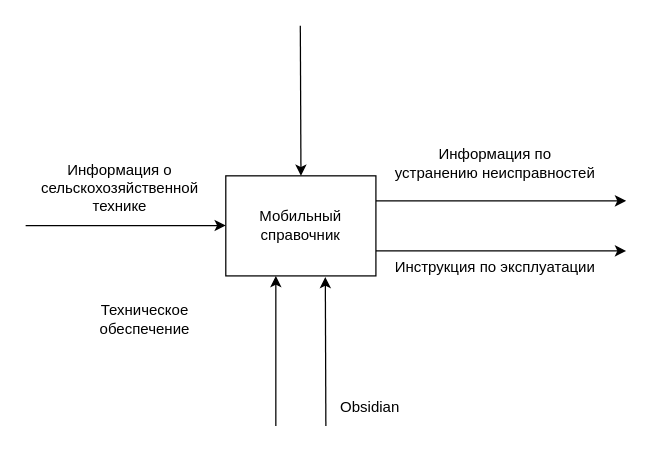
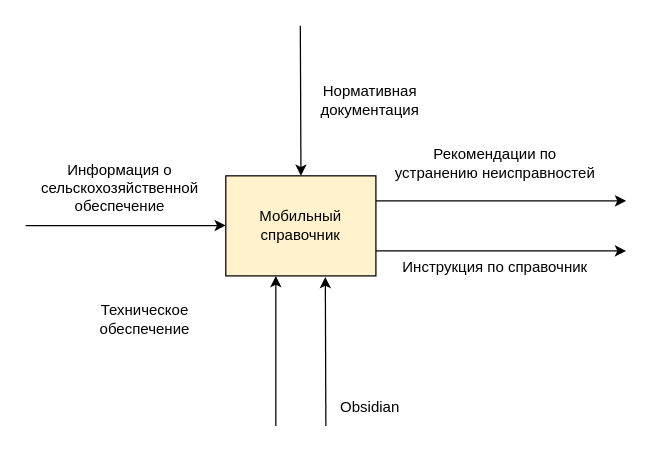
node "Нормативная документация": added
node "Информация по устранению неисправностей": label "Информация по устранению неисправностей" -> "Рекомендации по устранению неисправностей"
node "Информация о сельскохозяйственной технике": label "Информация о сельскохозяйственной технике" -> "Информация о сельскохозяйственной обеспечение"
node "Мобильный справочник": fillcolor #ffffff -> #fff2cc
node "Инструкция по эксплуатации": label "Инструкция по эксплуатации" -> "Инструкция по справочник"
